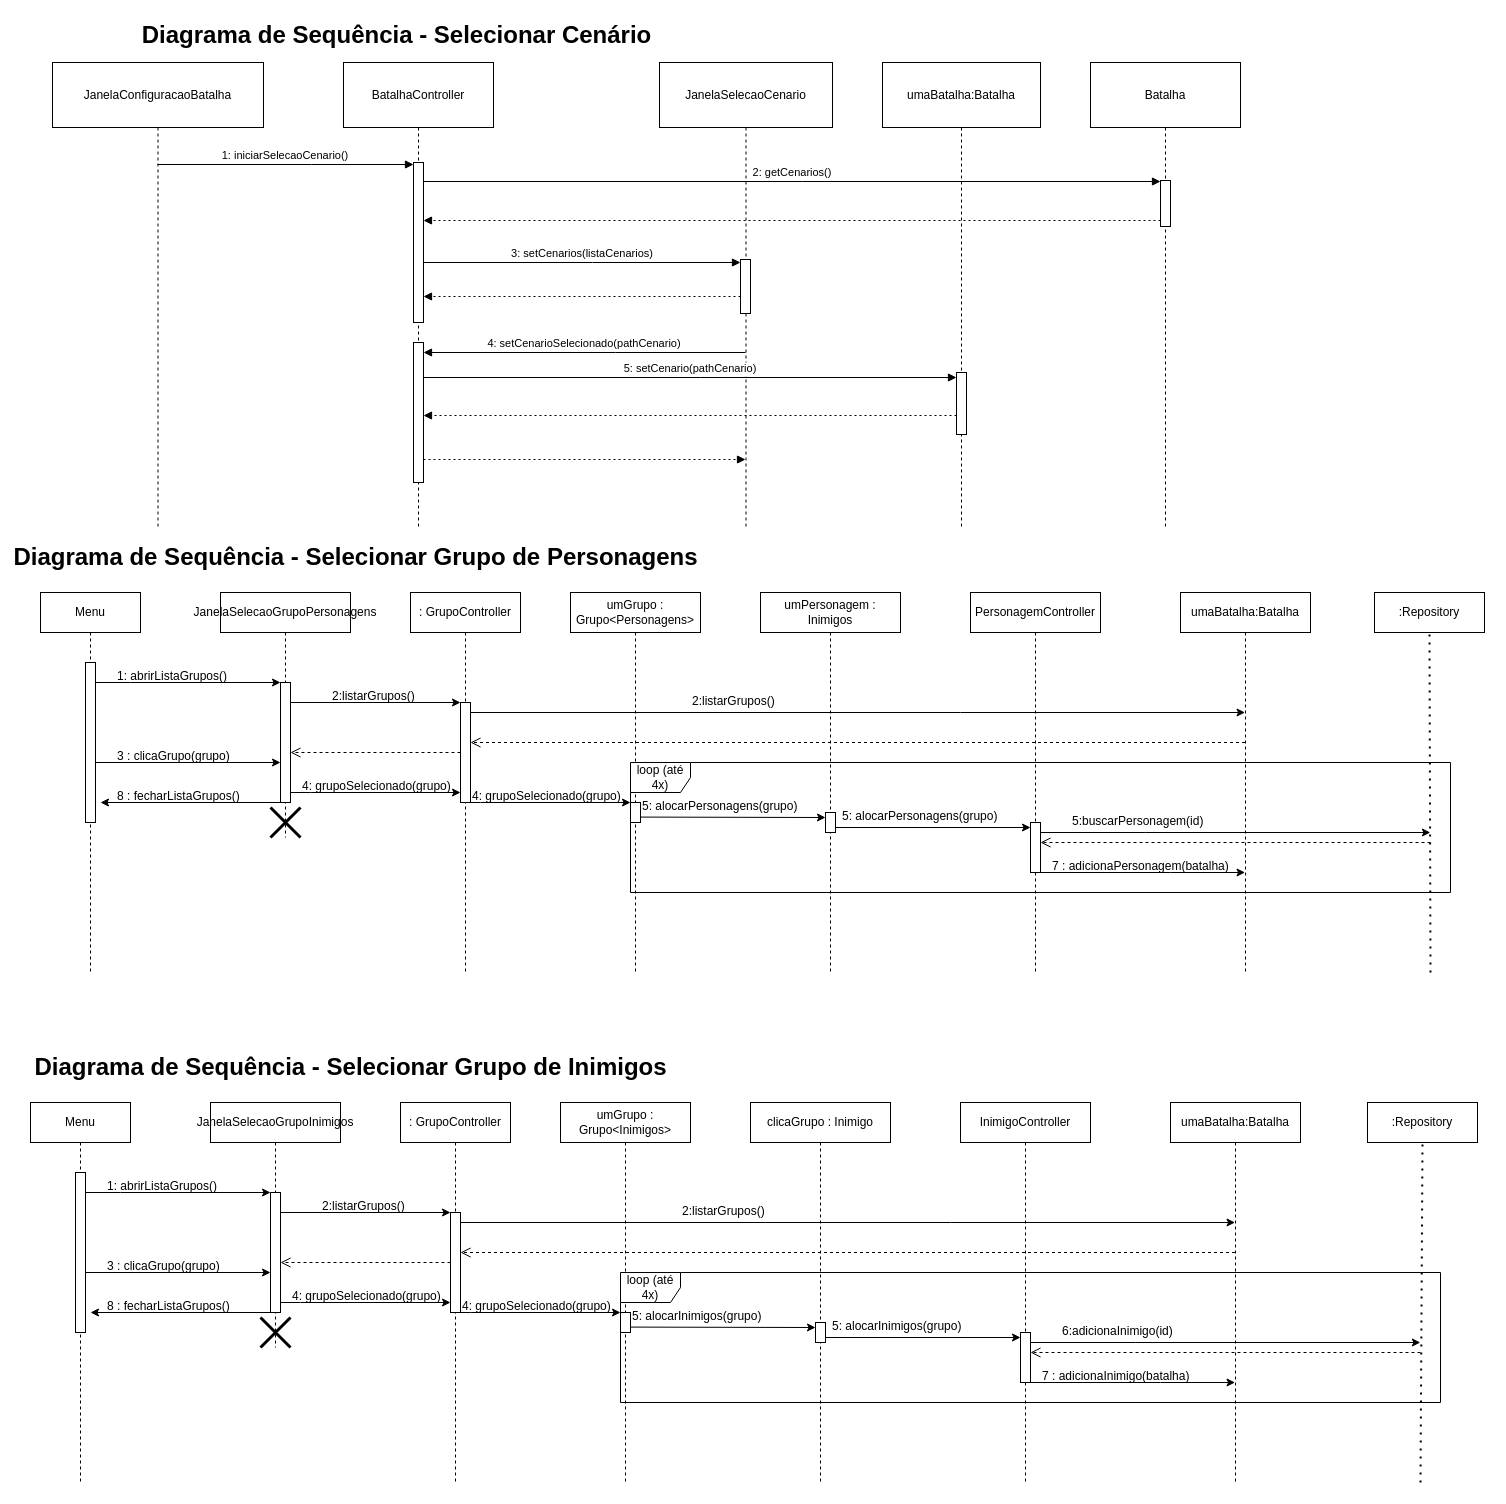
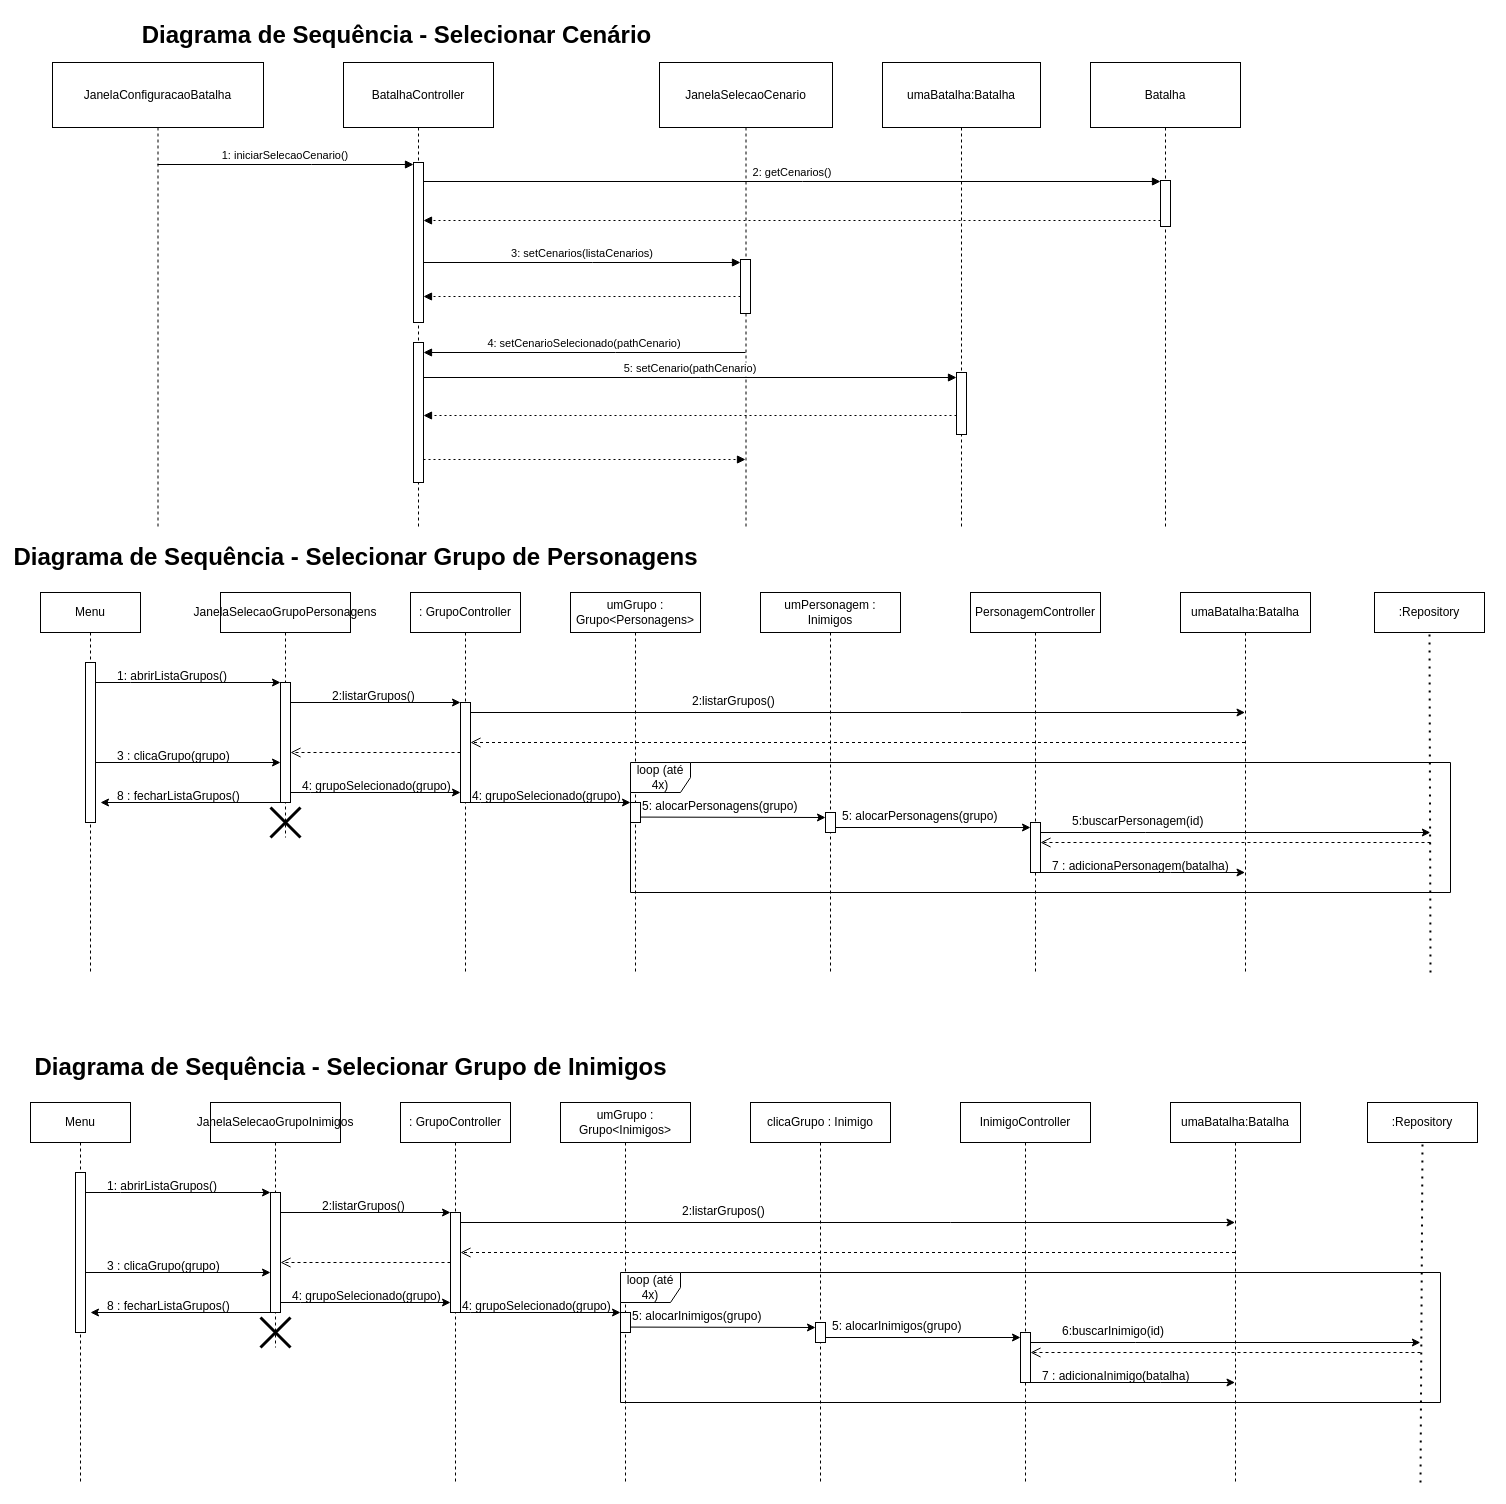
node "6:adicionaInimigo(id)": label "6:adicionaInimigo(id)" -> "6:buscarInimigo(id)"
